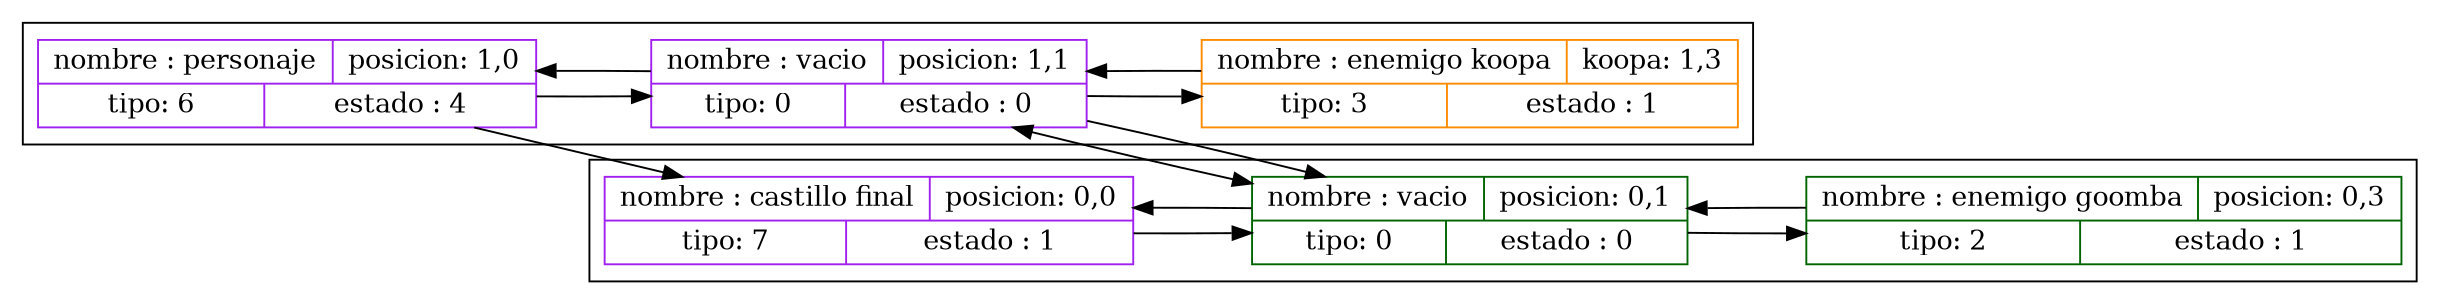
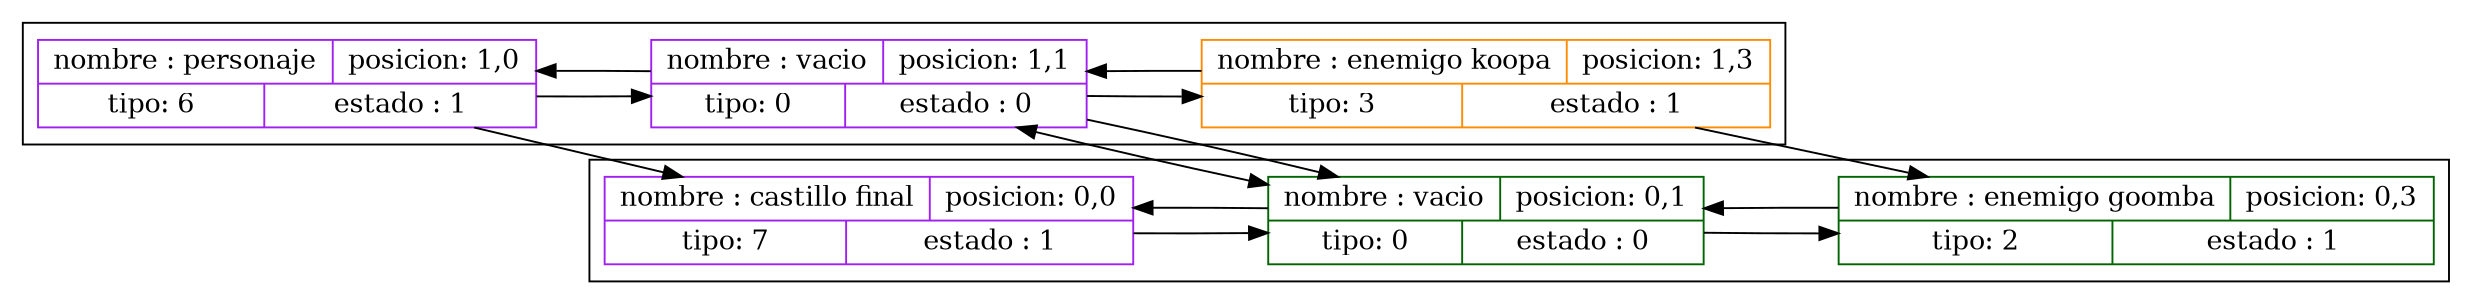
node "nombre : enemigo koopa": text "koopa: 1,3" -> "posicion: 1,3"
node "nombre : personaje": text "estado : 4" -> "estado : 1"
edge "nombre : enemigo koopa" -> "nombre : enemigo goomba": added
